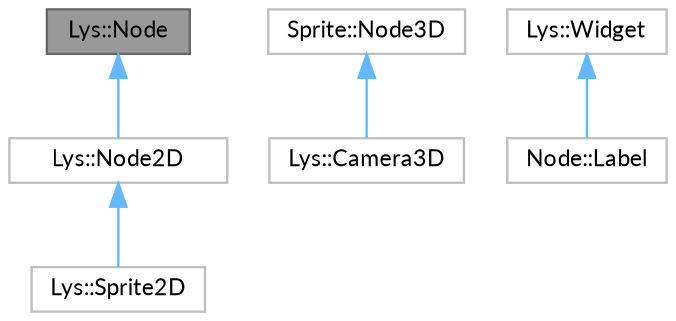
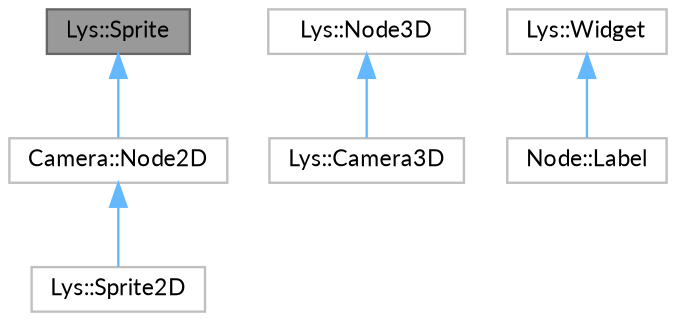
node "Lys::Node": label "Lys::Node" -> "Lys::Sprite"
node "Sprite::Node3D": label "Sprite::Node3D" -> "Lys::Node3D"
node "Lys::Node2D": label "Lys::Node2D" -> "Camera::Node2D"
